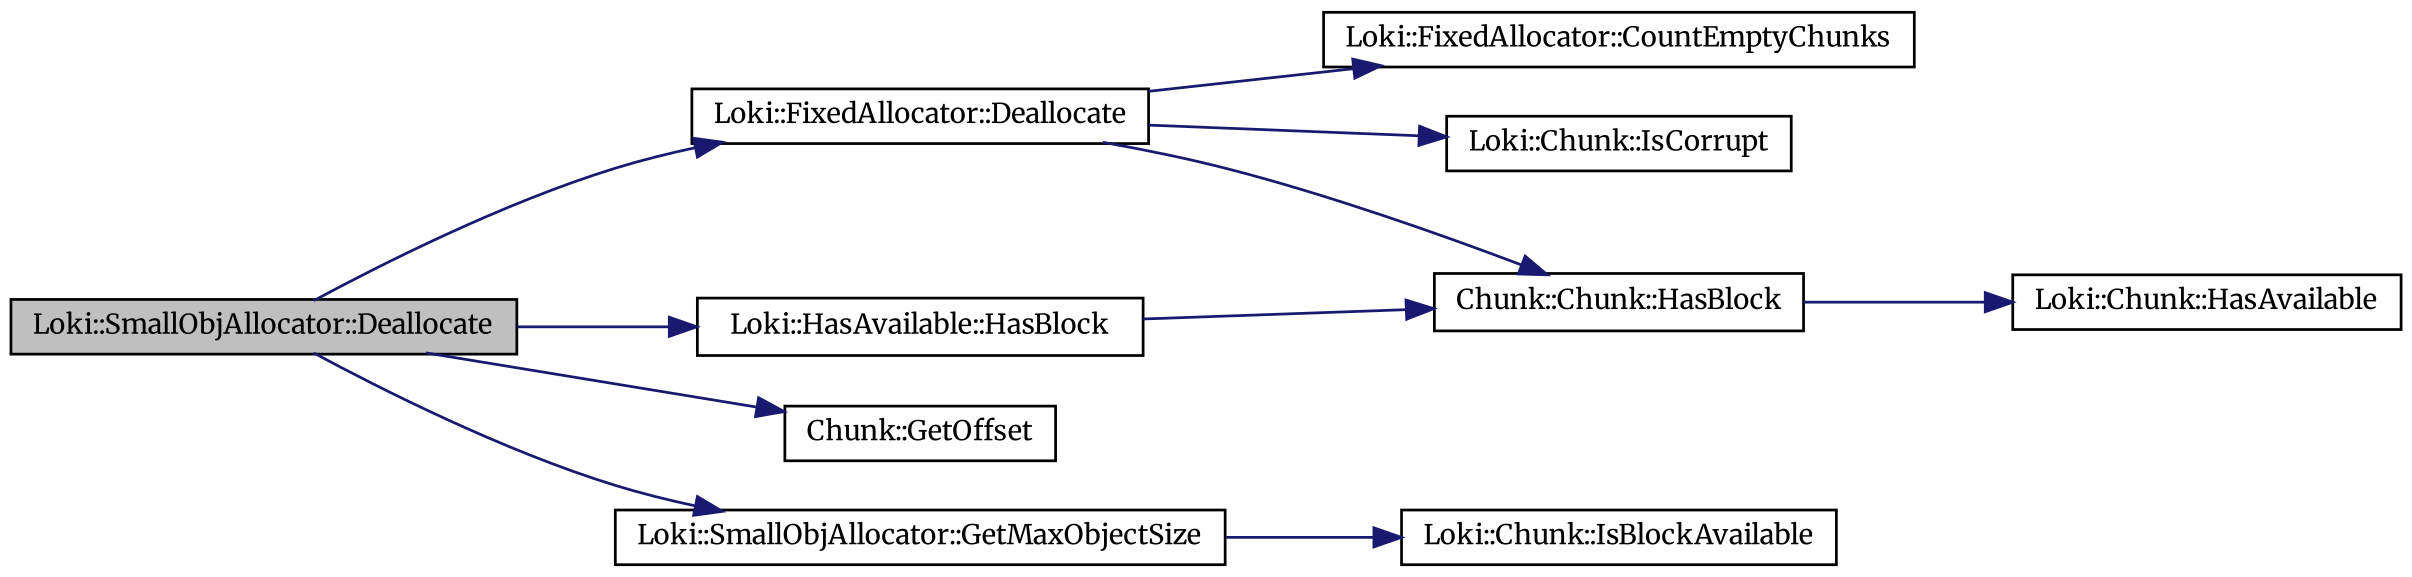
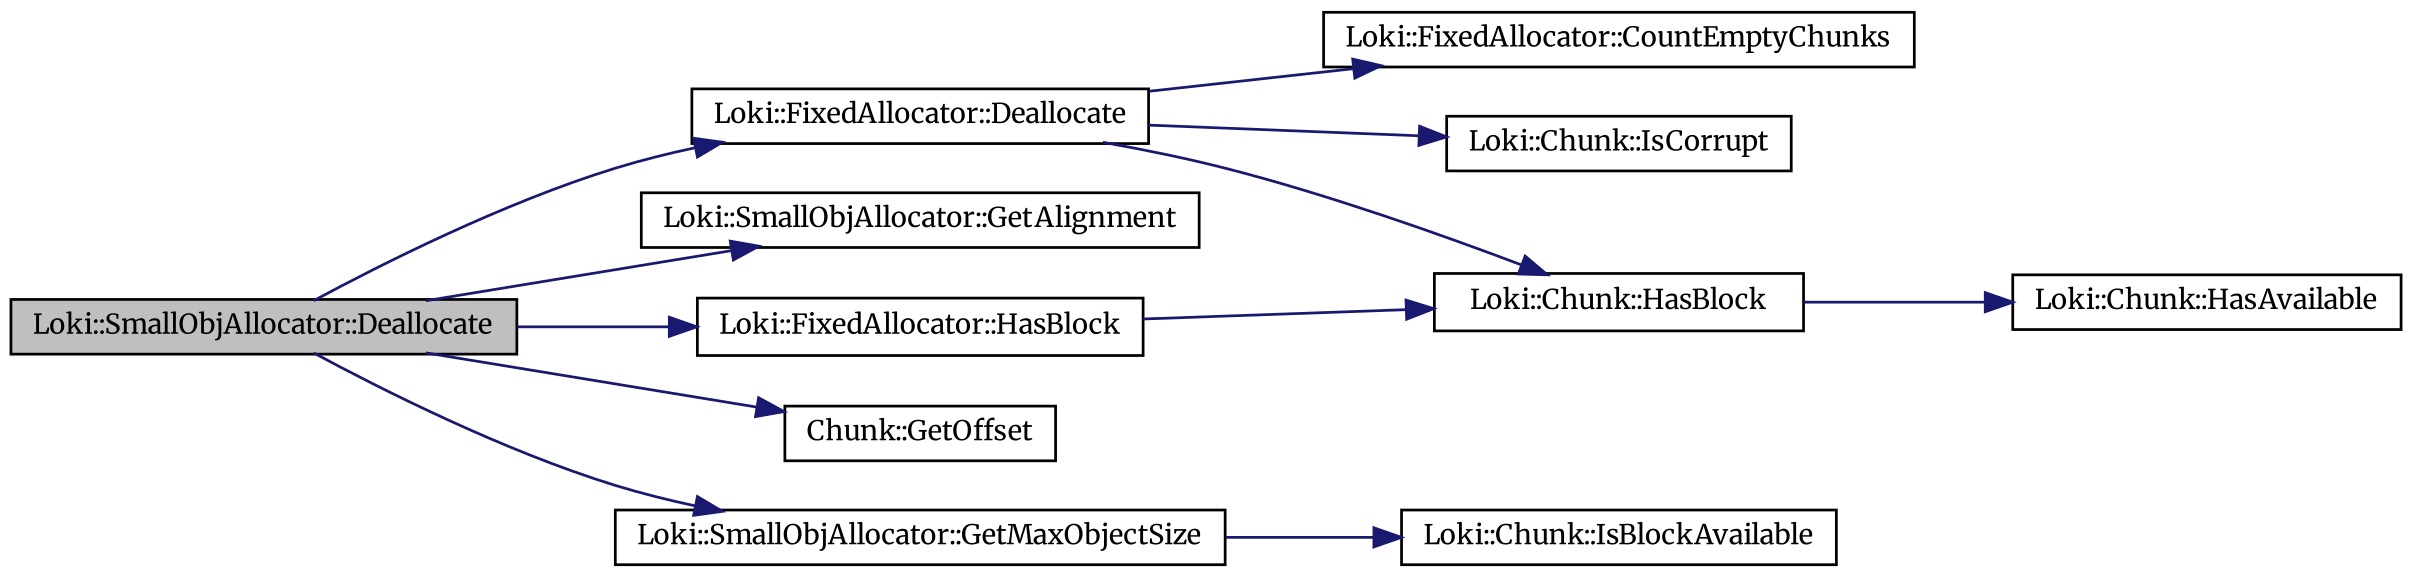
node "Loki::SmallObjAllocator::GetAlignment": added
node "Chunk::Chunk::HasBlock": label "Chunk::Chunk::HasBlock" -> "Loki::Chunk::HasBlock"
node "Loki::HasAvailable::HasBlock": label "Loki::HasAvailable::HasBlock" -> "Loki::FixedAllocator::HasBlock"
